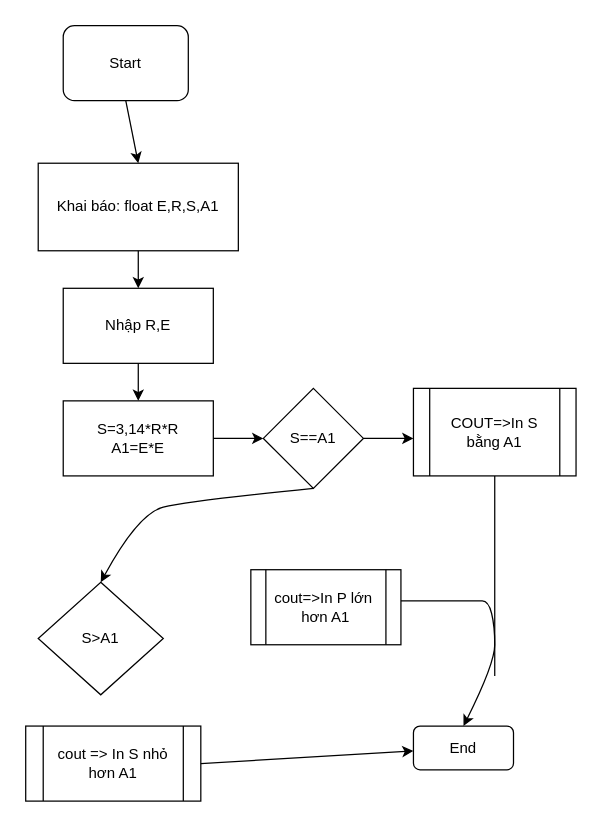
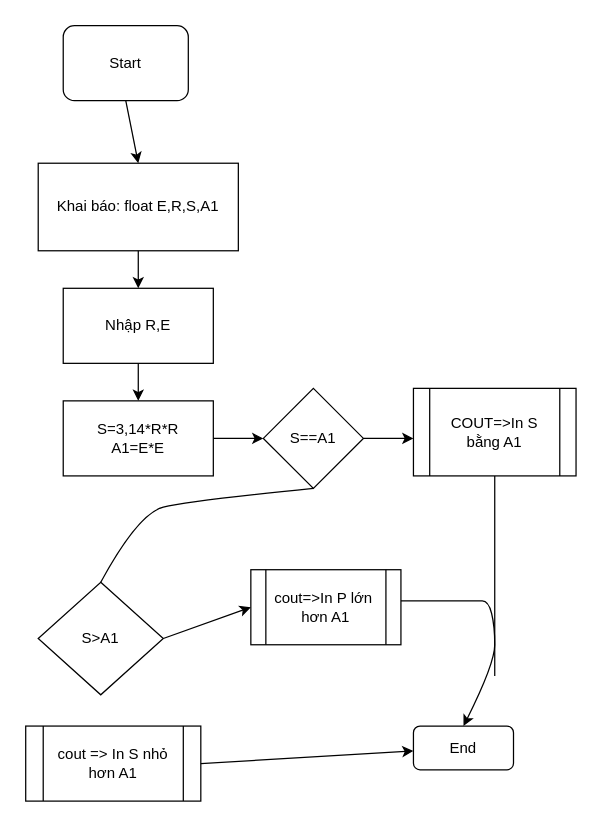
edge "S==A1" -> "S>A1": arrowhead classic -> none
edge "S>A1" -> "cout=>In P lớn hơn A1": added
